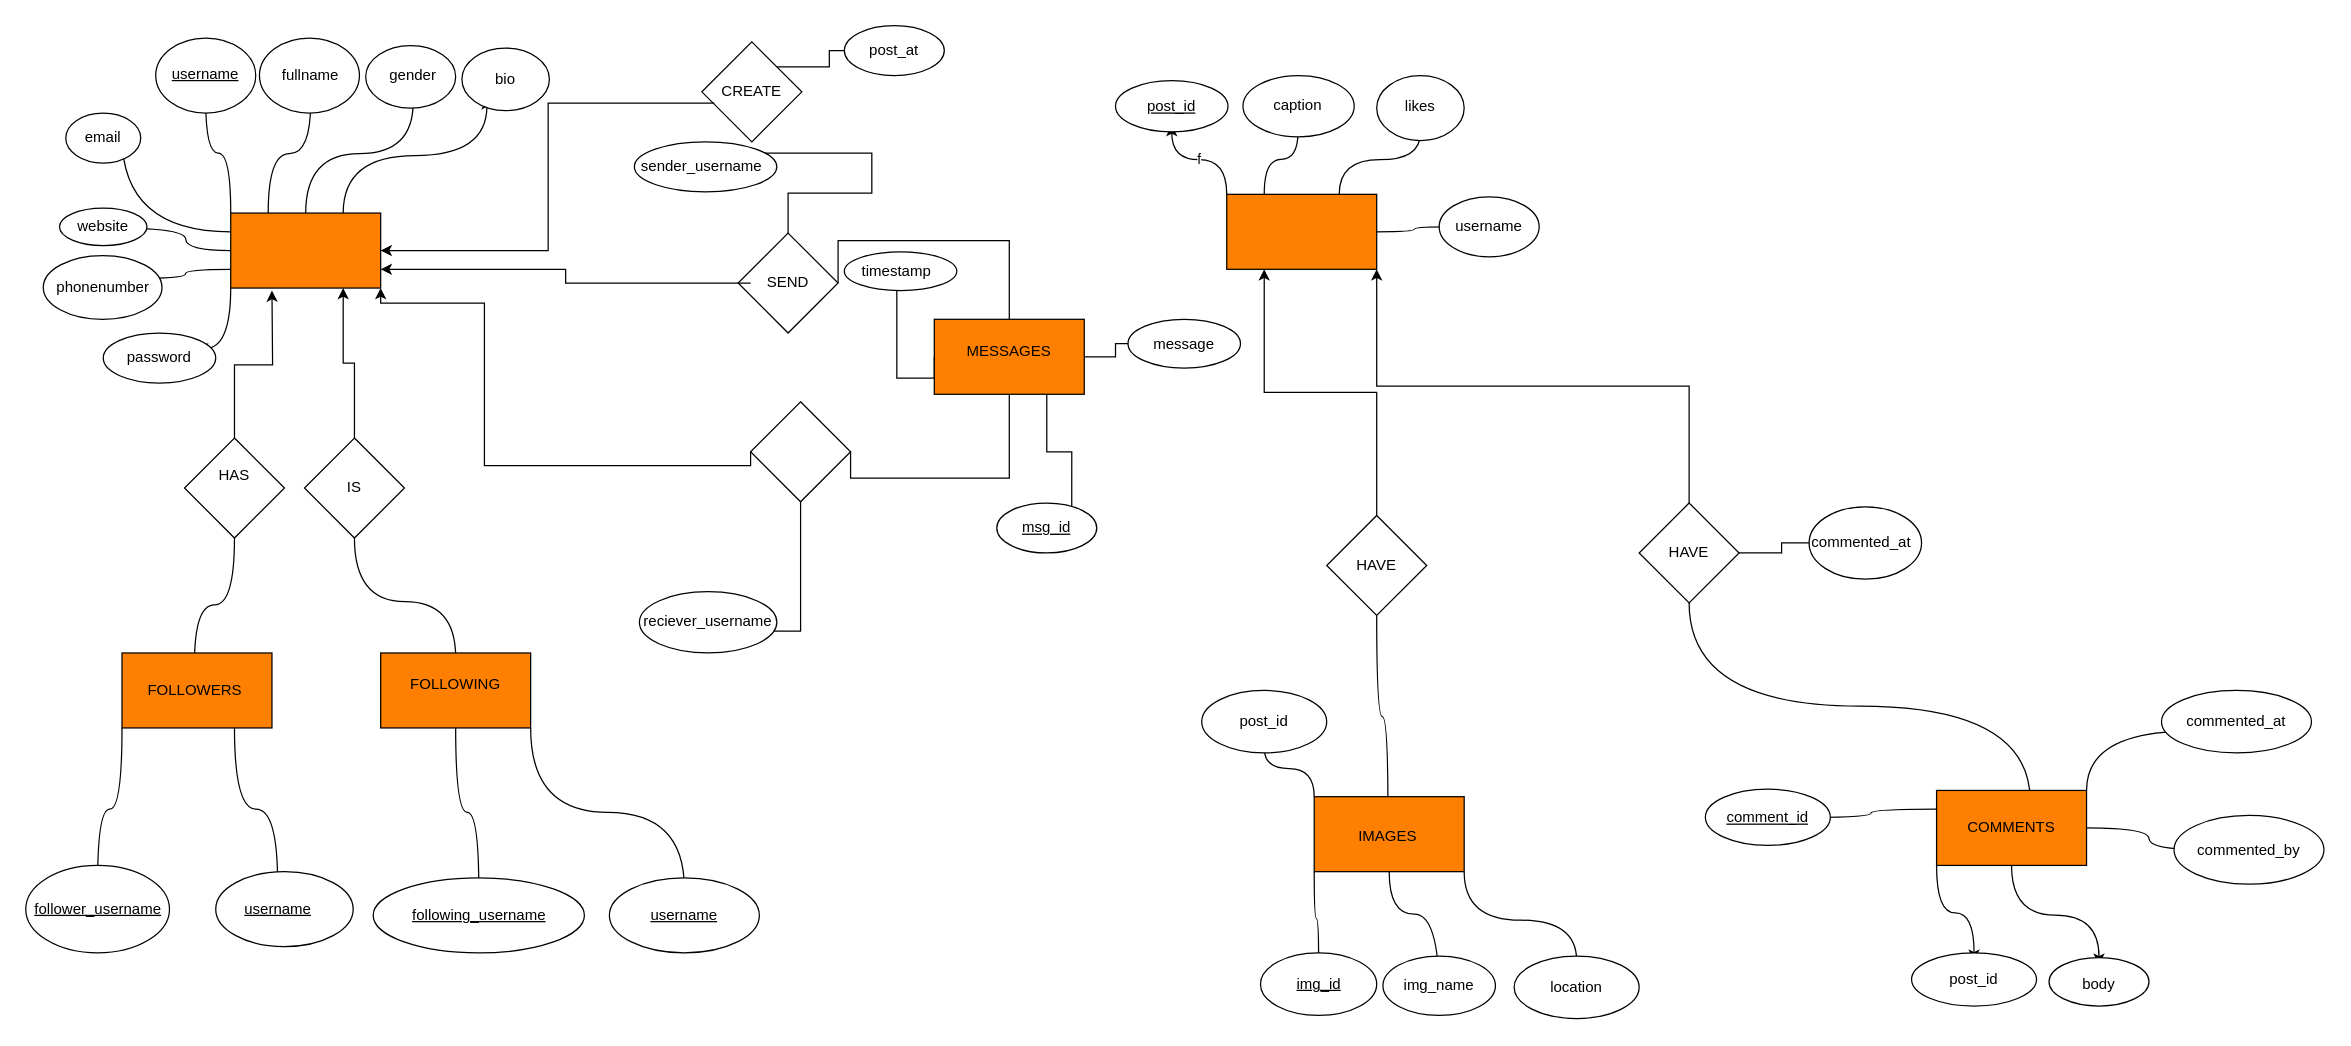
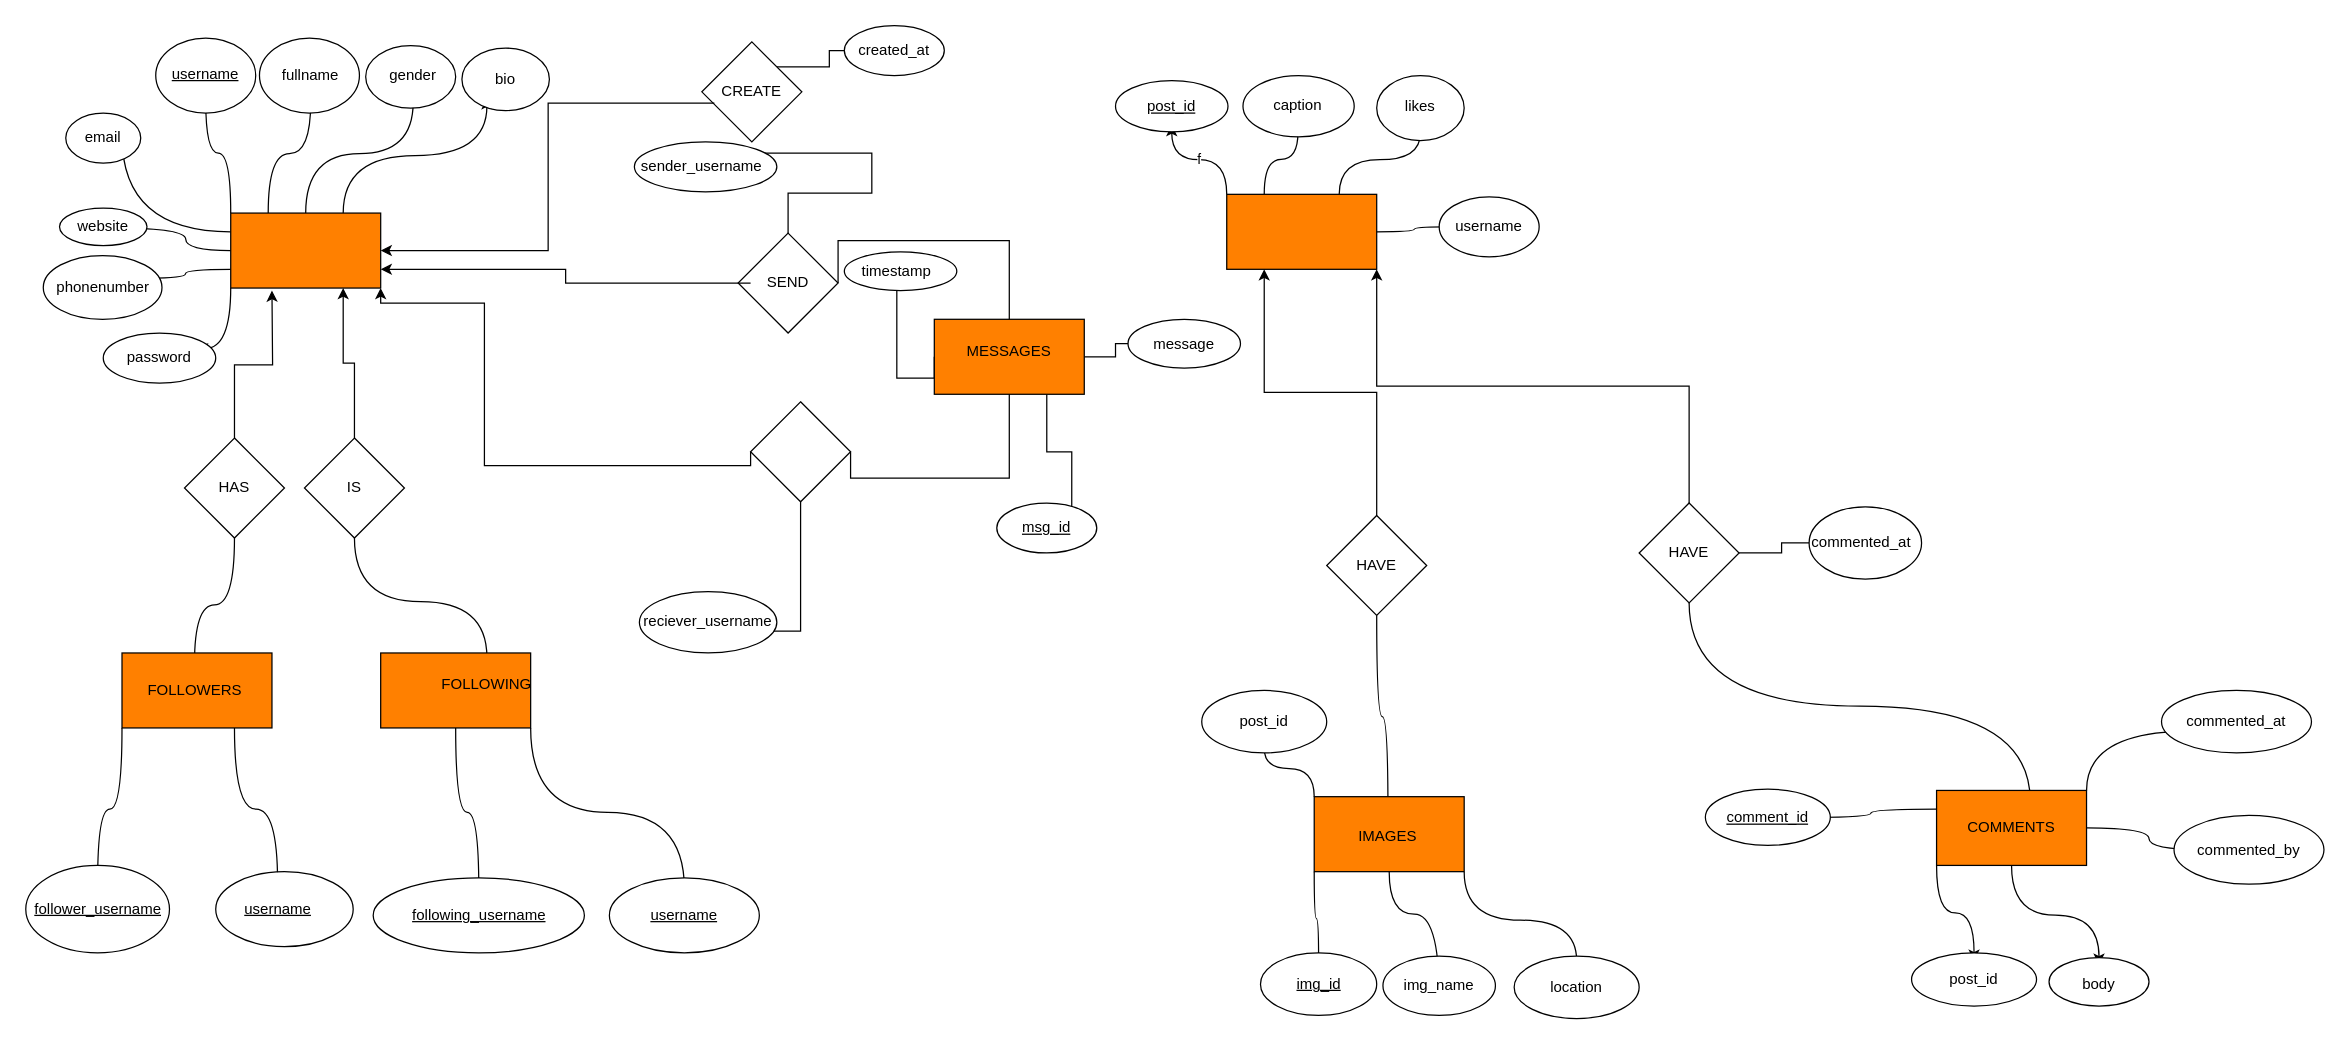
node "post_at": label "post_at" -> "created_at"
node "HAS": moved (234, 476) -> (234, 488)
node "FOLLOWING": moved (456, 684) -> (487, 684)
